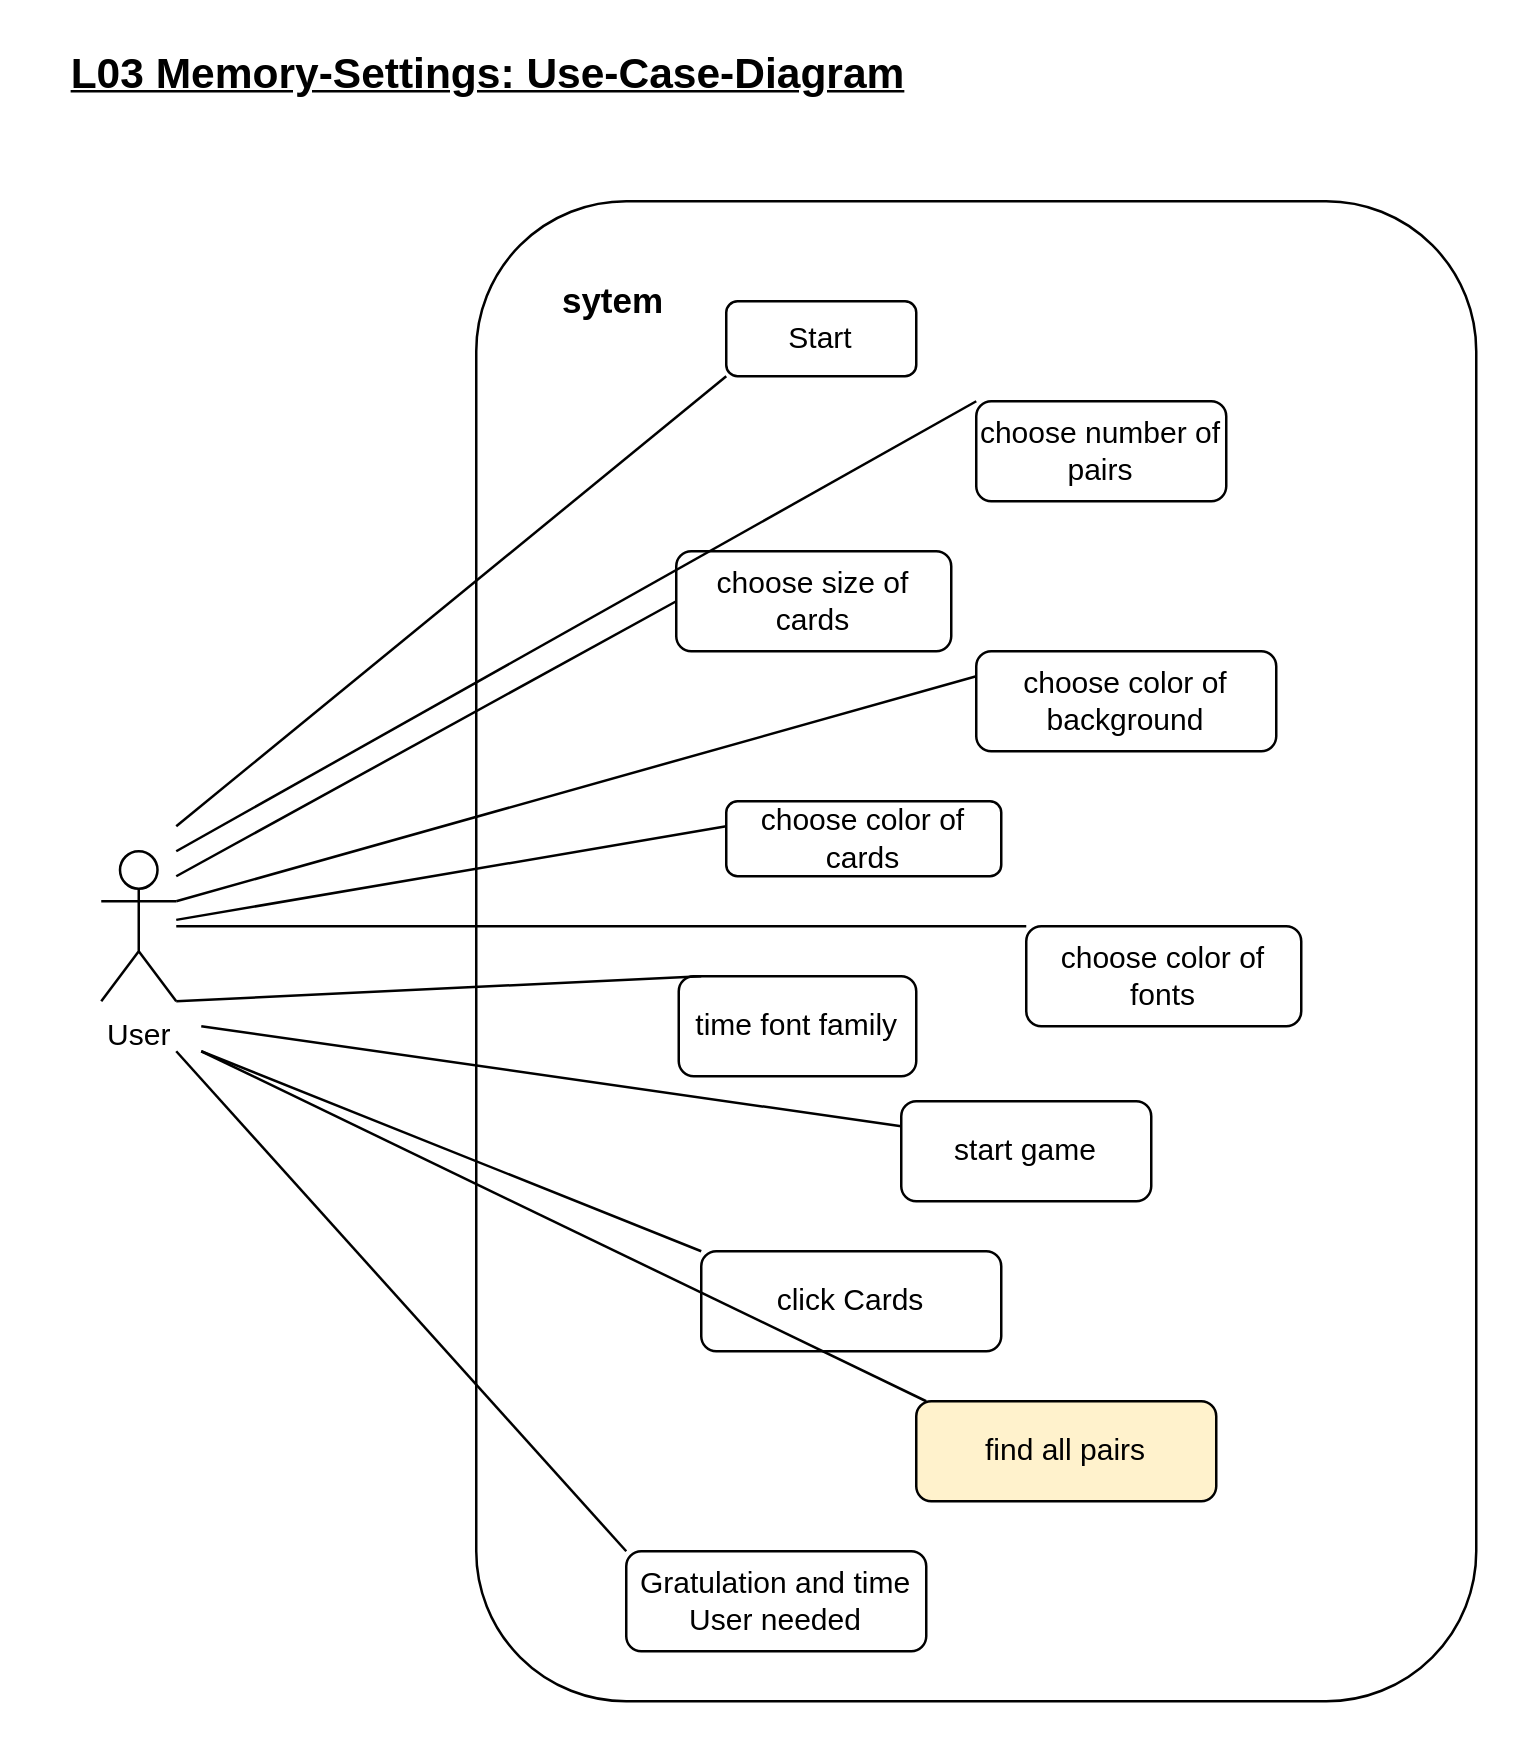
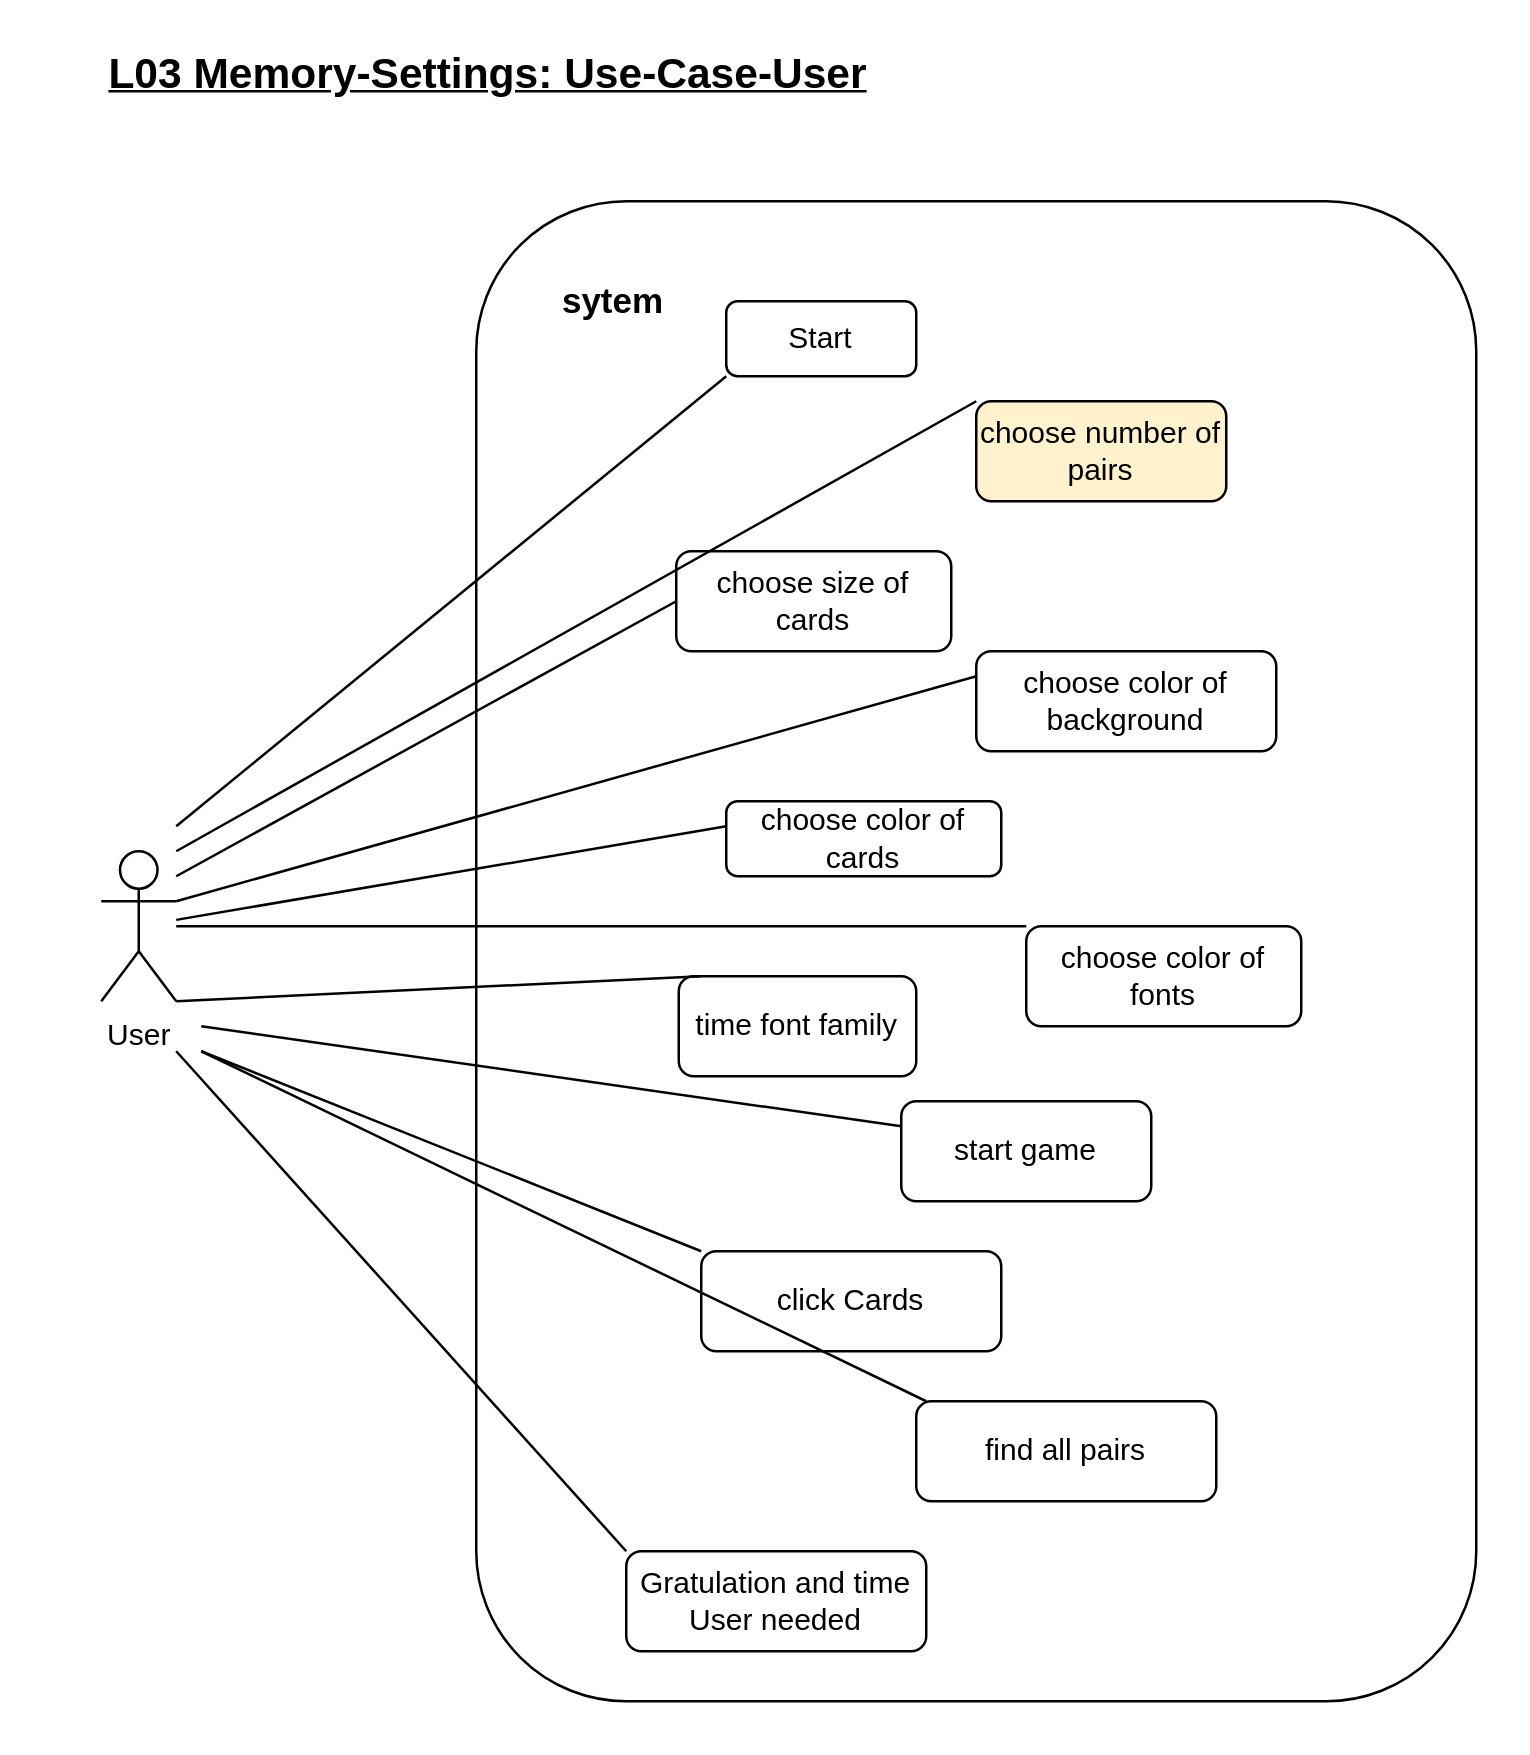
node "L03 Memory-Settings: Use-Case-Diagram": label "L03 Memory-Settings: Use-Case-Diagram" -> "L03 Memory-Settings: Use-Case-User"
node "choose number of pairs": fillcolor #ffffff -> #fff2cc
node "find all pairs": fillcolor #fff2cc -> #ffffff
